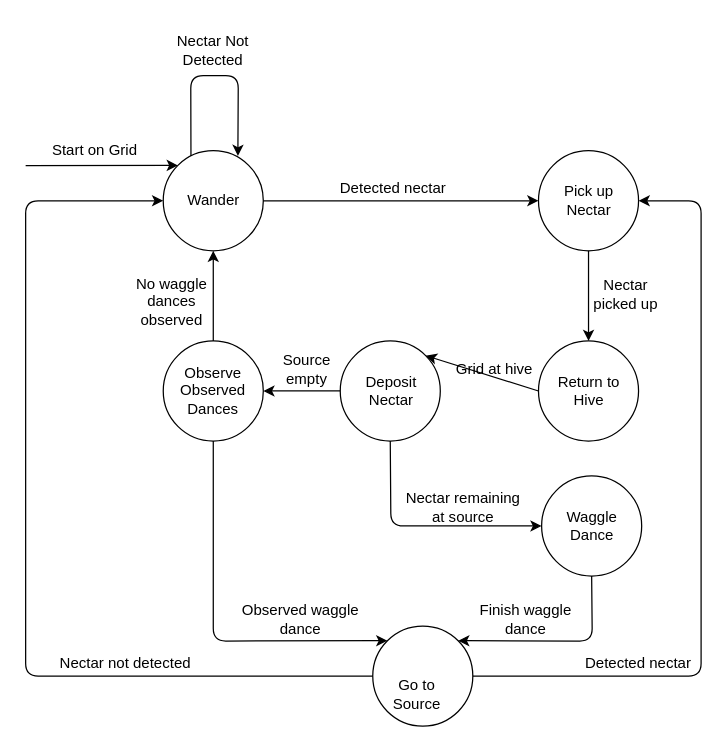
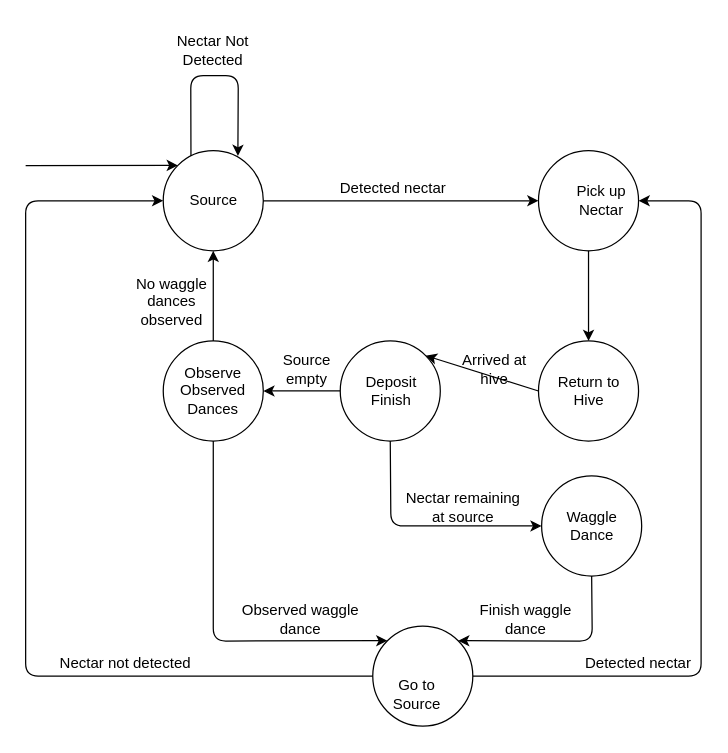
node "Start on Grid": removed
node "Wander": label "Wander" -> "Source"
node "Pick up Nectar": moved (588, 201) -> (601, 201)
node "Nectar picked up": removed
node "Grid at hive": label "Grid at hive" -> "Arrived at hive"
node "Deposit Nectar": label "Deposit Nectar" -> "Deposit Finish"
